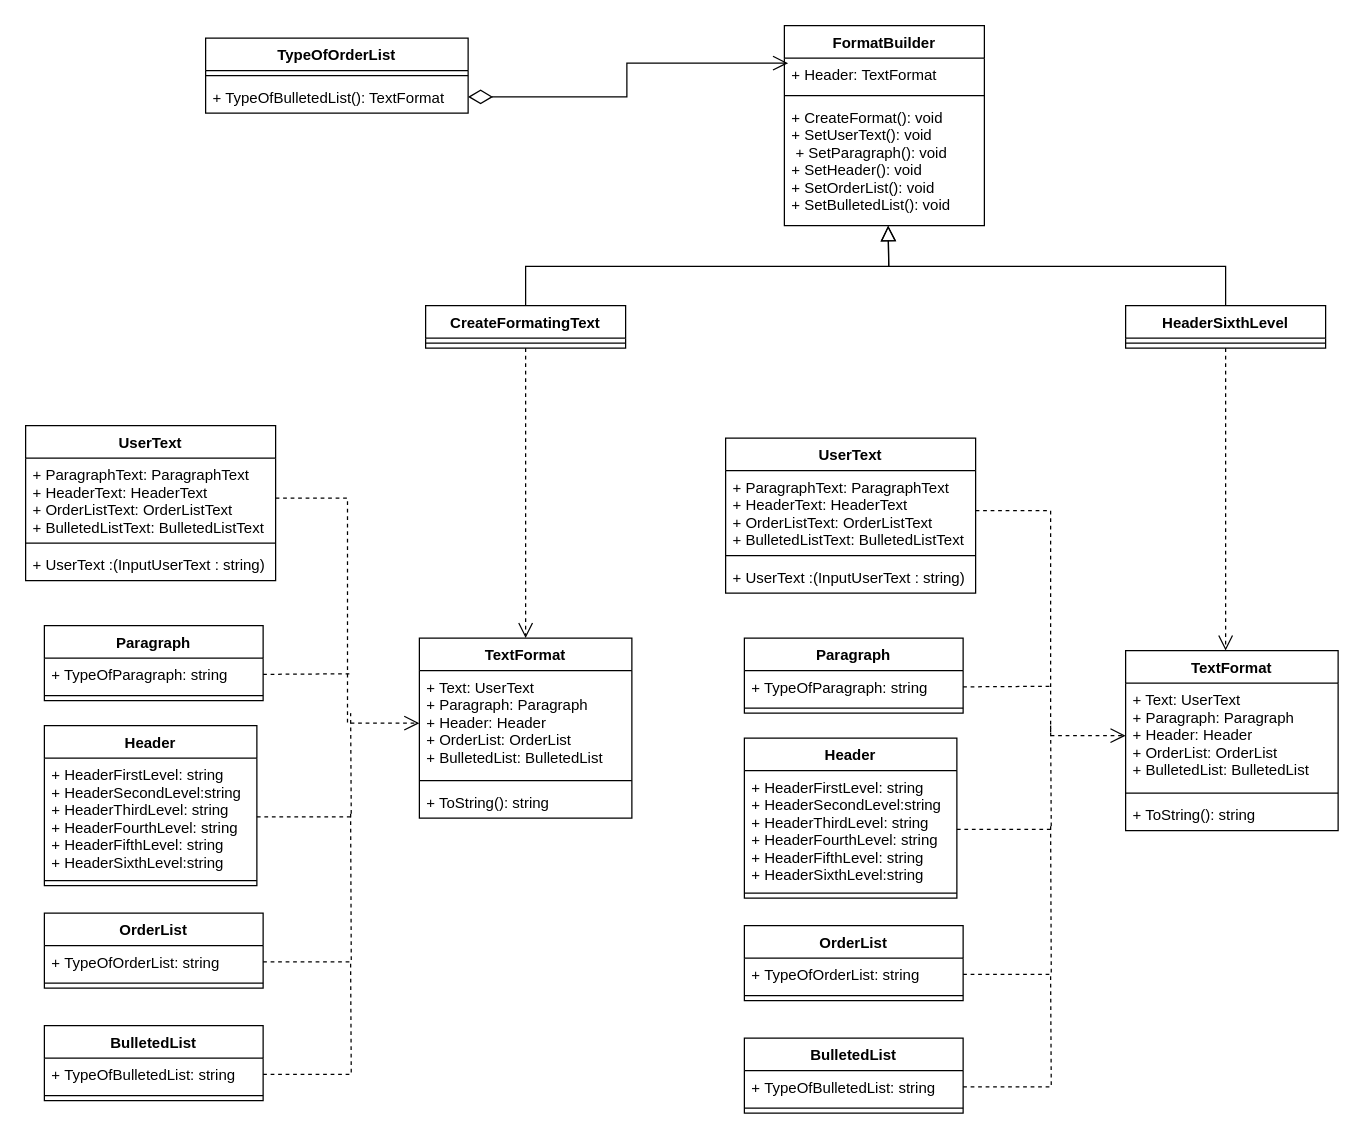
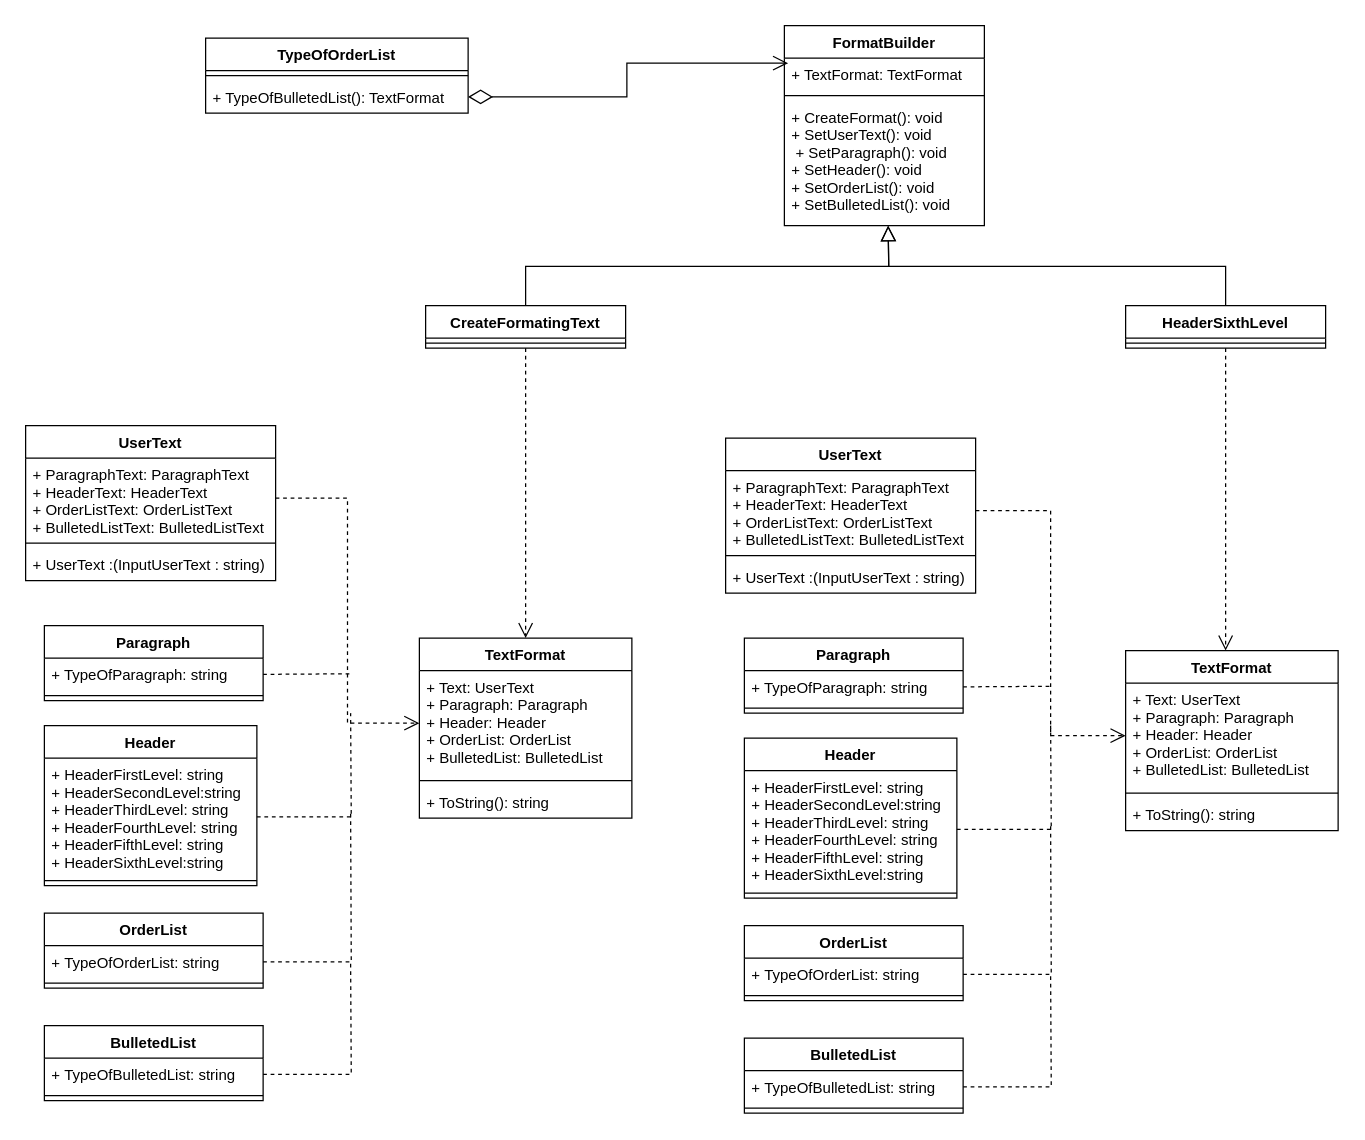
node "+ Header: TextFormat": label "+ Header: TextFormat" -> "+ TextFormat: TextFormat"
